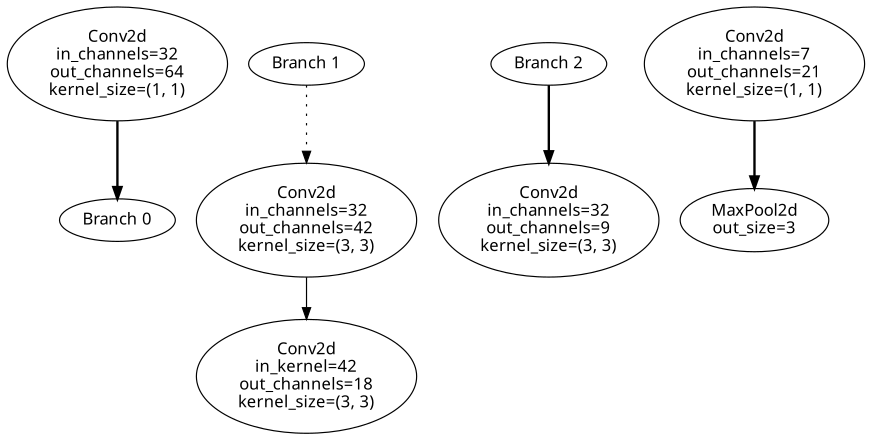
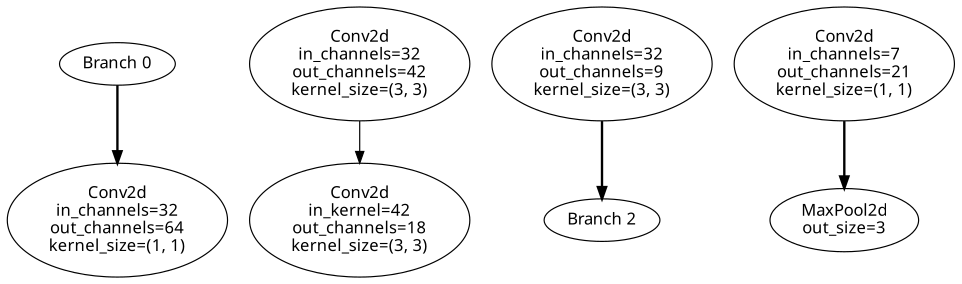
node "Branch 1": removed
edge "Branch 2" -> "Conv2d in_channels=32 out_channels=9 kernel_size=(3, 3)": reversed
edge "Conv2d in_channels=32 out_channels=64 kernel_size=(1, 1)" -> "Branch 0": reversed
